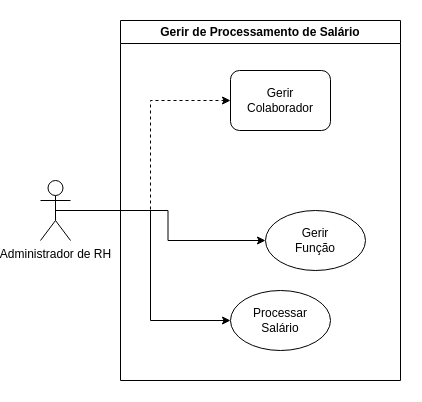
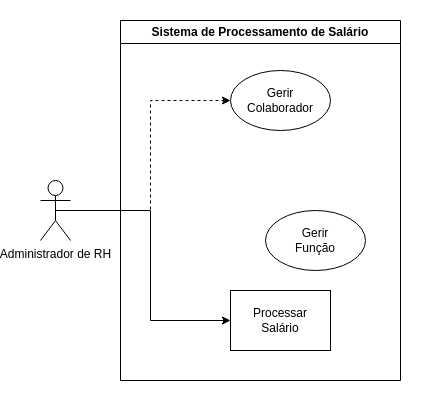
node "Gerir de Processamento de Salário": label "Gerir de Processamento de Salário" -> "Sistema de Processamento de Salário"
node "Gerir Colaborador": shape rounded rectangle -> ellipse
edge "Administrador de RH" -> "Gerir Função": removed
node "Processar Salário": shape ellipse -> rectangle
